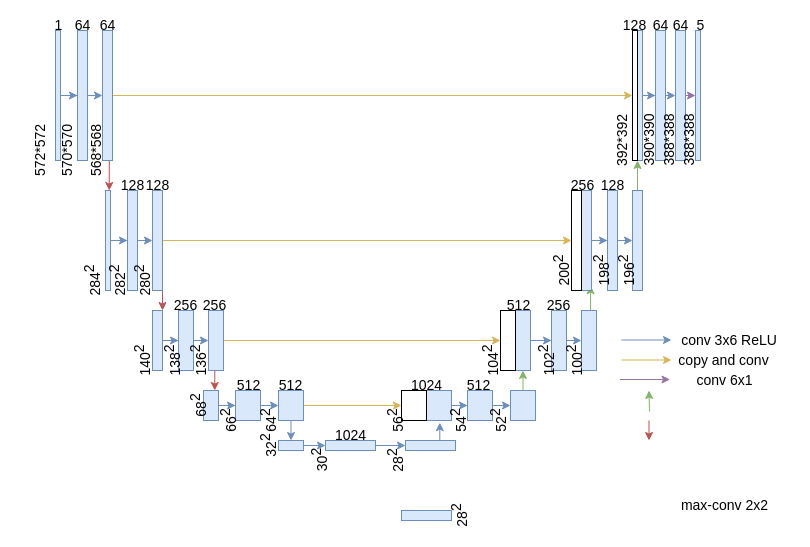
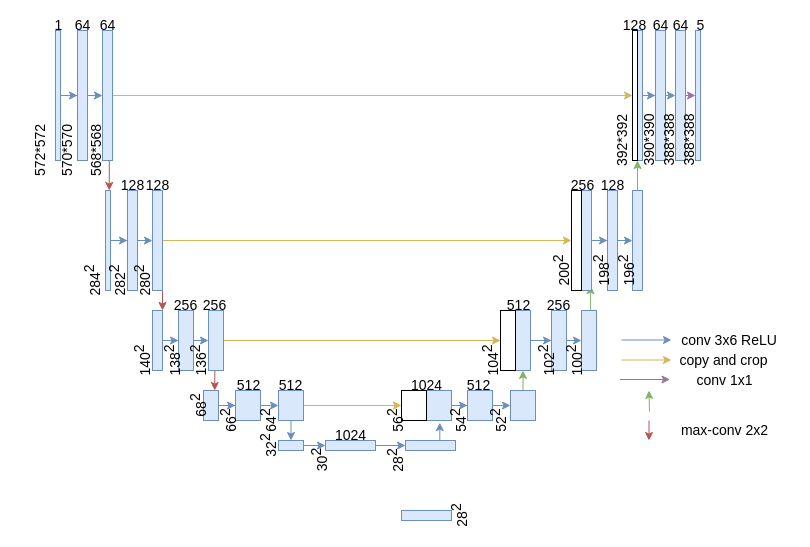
node "copy and conv": label "copy and conv" -> "copy and crop"
node "conv 6x1": label "conv 6x1" -> "conv 1x1"
node "max-conv 2x2": moved (725, 506) -> (725, 431)
